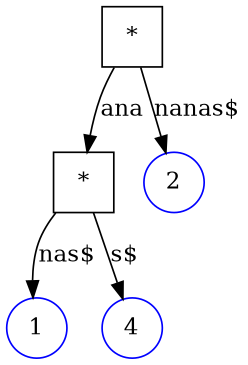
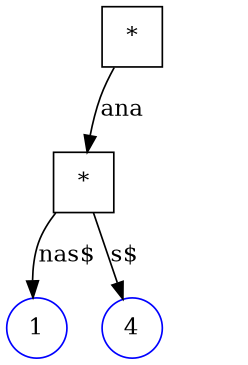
node "2": removed
